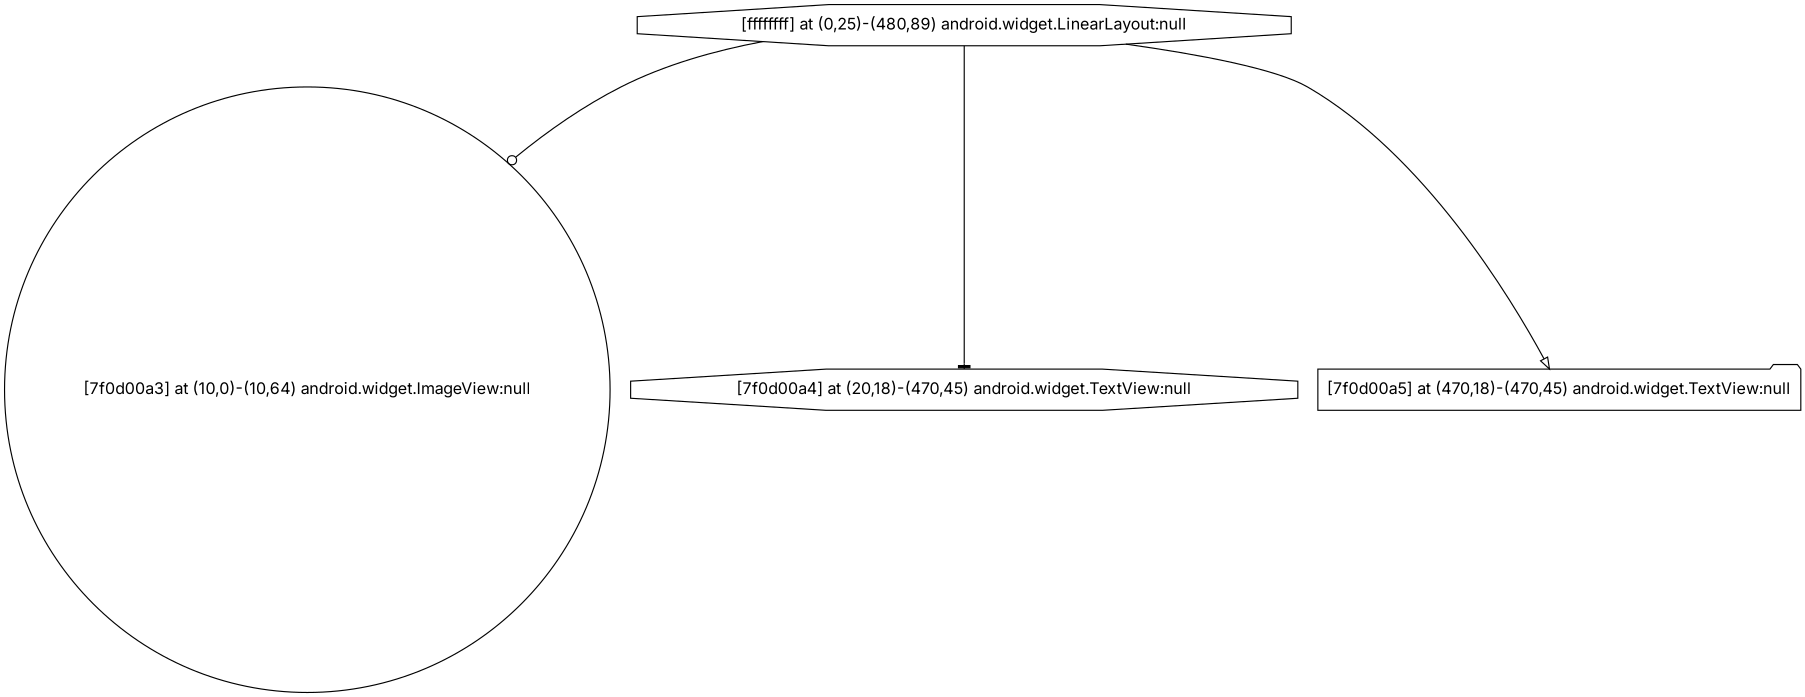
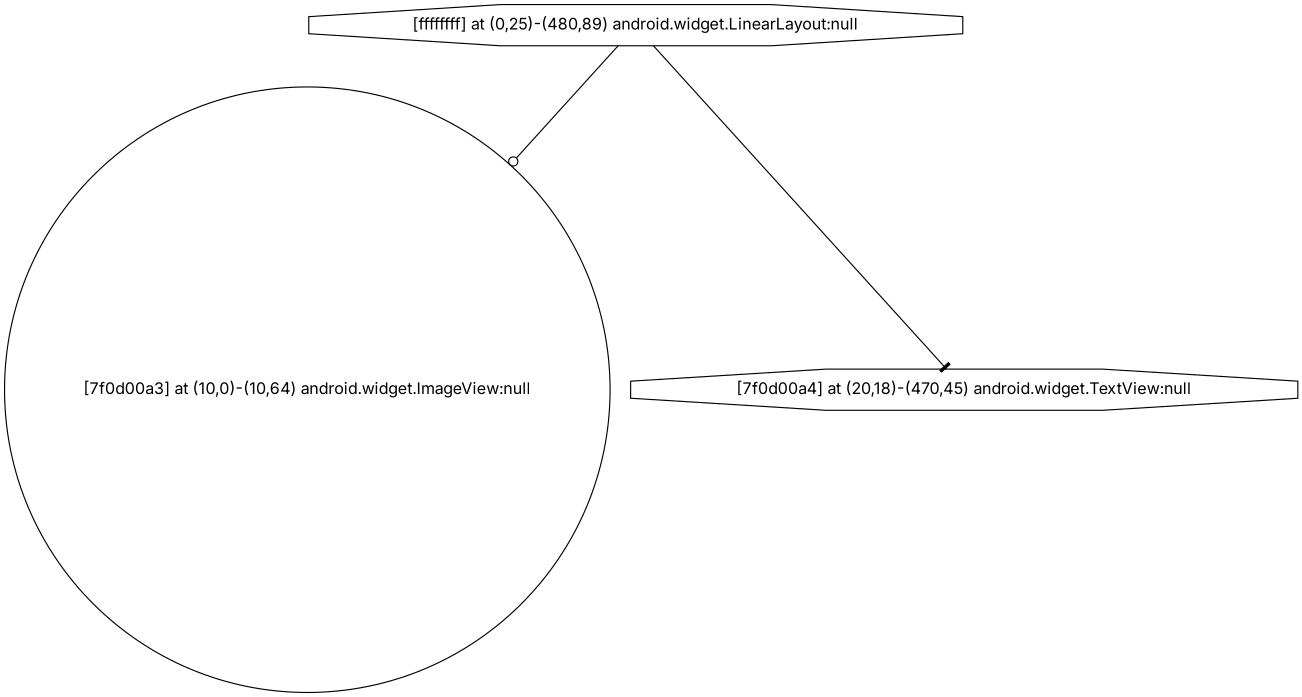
node "[7f0d00a5] at (470,18)-(470,45) android.widget.TextView:null": removed
